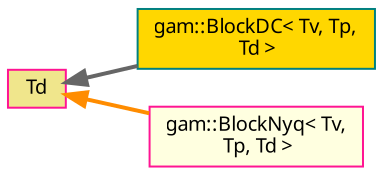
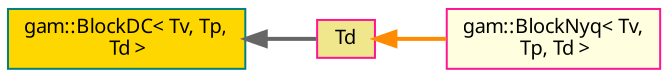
edge "gam::BlockDC< Tv, Tp, Td >" -> "Td": reversed
